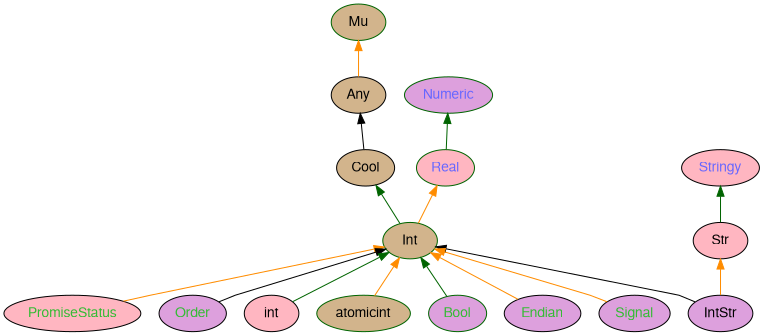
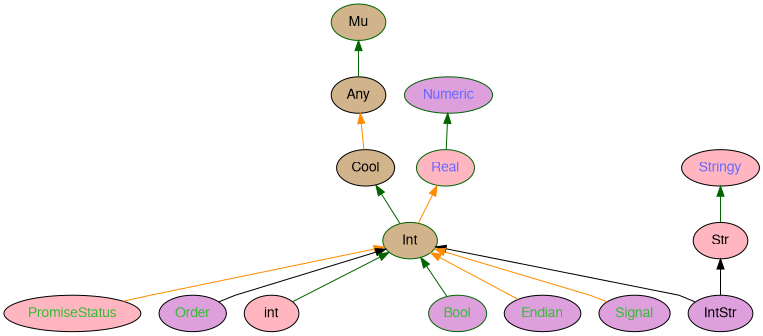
edge "Any" -> "Mu": color darkorange -> darkgreen
edge "Cool" -> "Any": color black -> darkorange
edge "IntStr" -> "Str": color darkorange -> black
node "atomicint": removed
